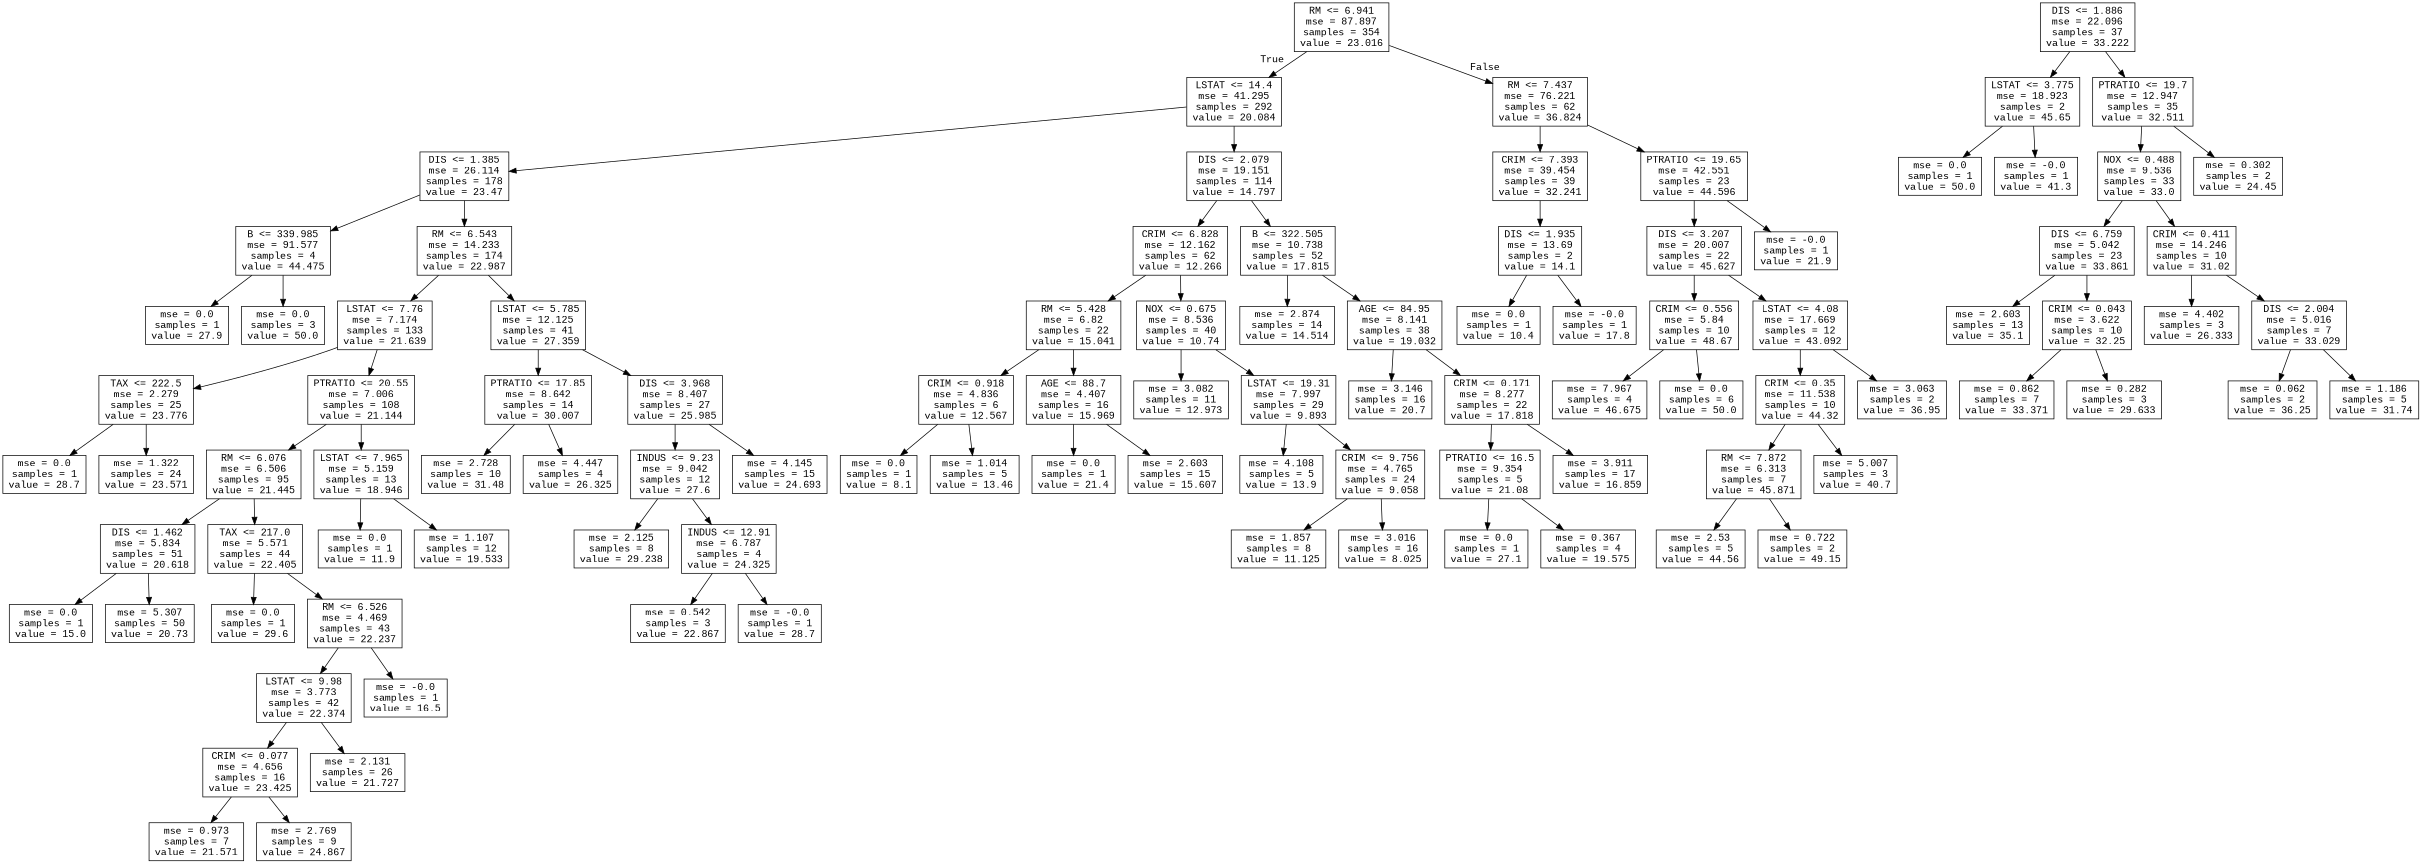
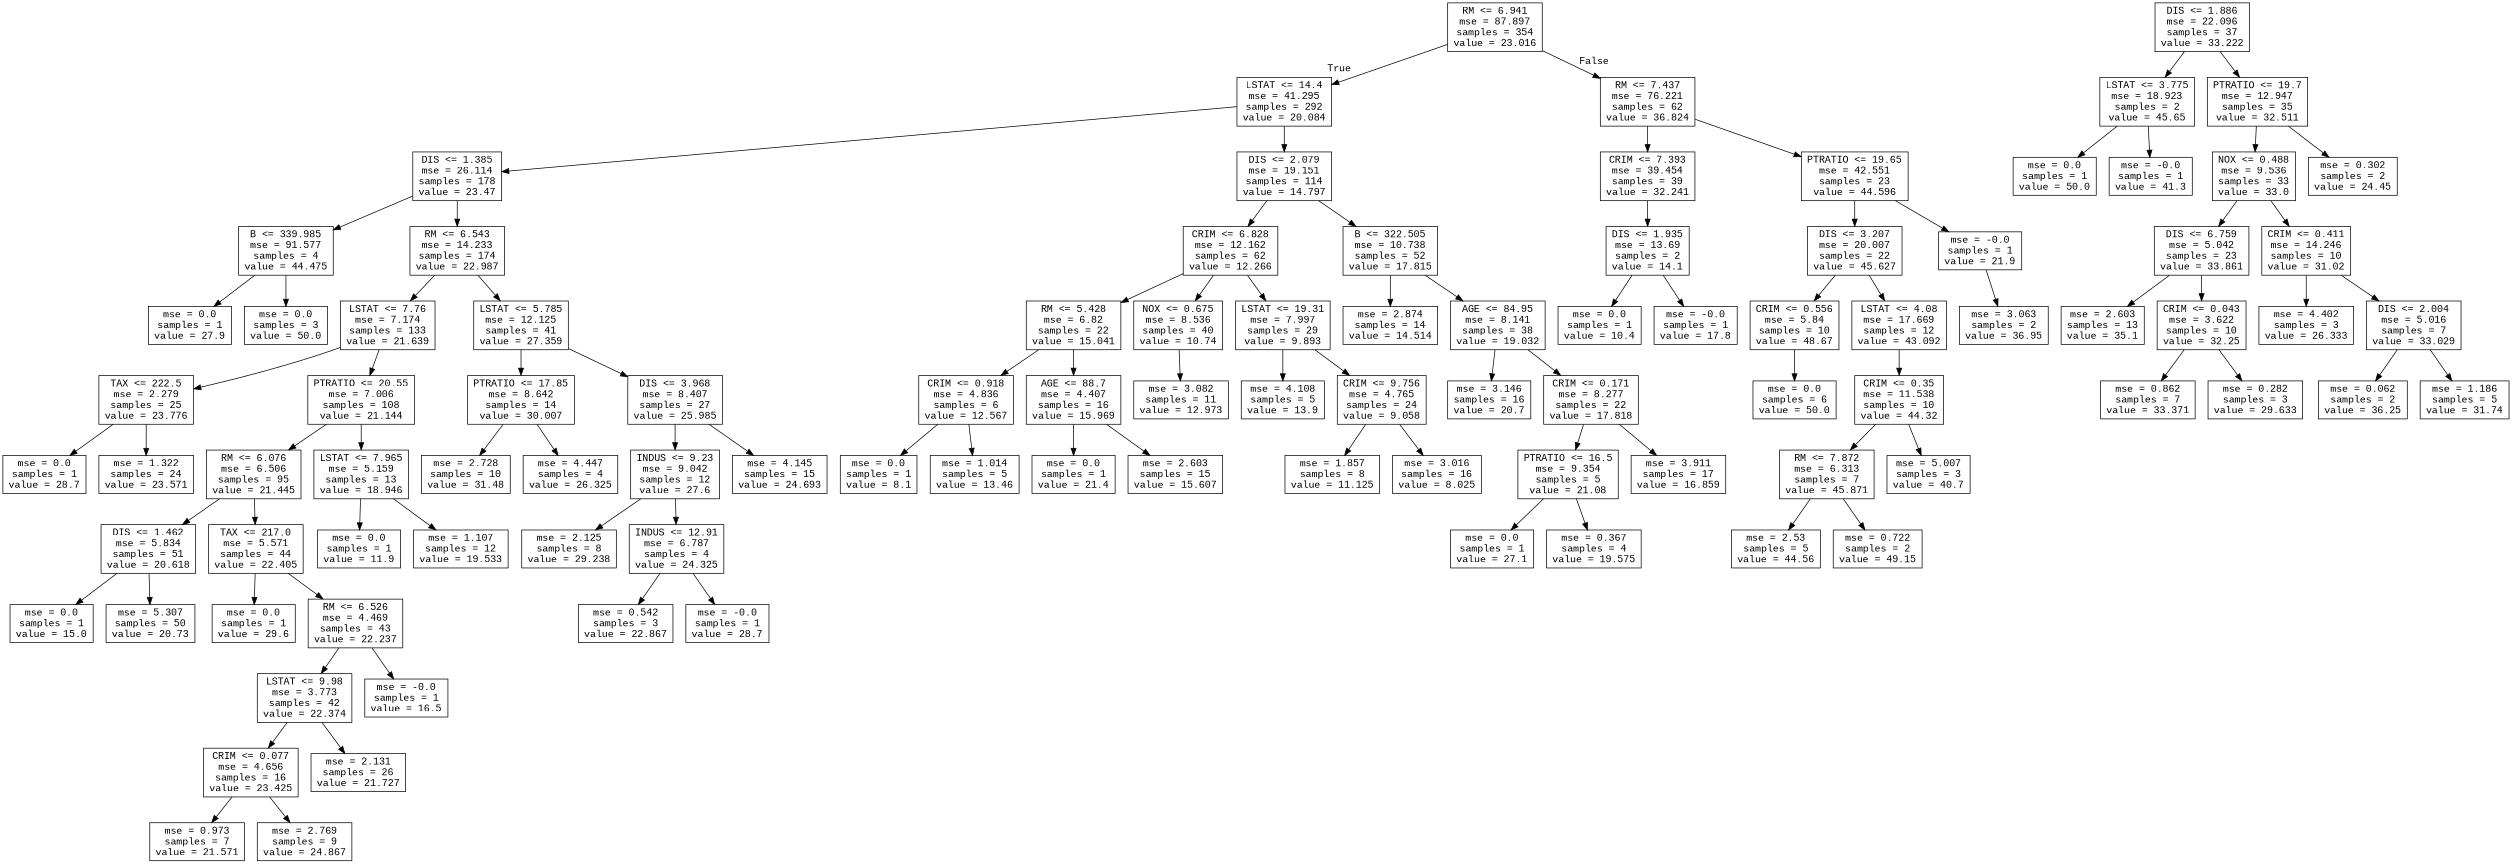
edge "NOX <= 0.675 mse = 8.536 samples = 40 value = 10.74" -> "LSTAT <= 19.31 mse = 7.997 samples = 29 value = 9.893": now "CRIM <= 6.828 mse = 12.162 samples = 62 value = 12.266" -> "LSTAT <= 19.31 mse = 7.997 samples = 29 value = 9.893"
edge "LSTAT <= 4.08 mse = 17.669 samples = 12 value = 43.092" -> "mse = 3.063 samples = 2 value = 36.95": now "mse = -0.0 samples = 1 value = 21.9" -> "mse = 3.063 samples = 2 value = 36.95"
node "mse = 7.967 samples = 4 value = 46.675": removed
